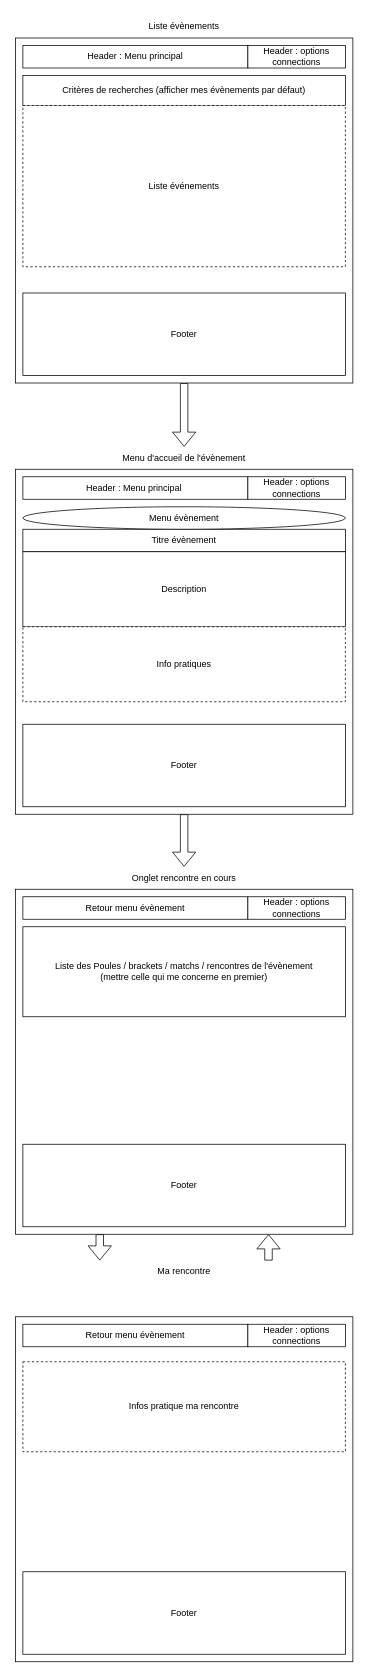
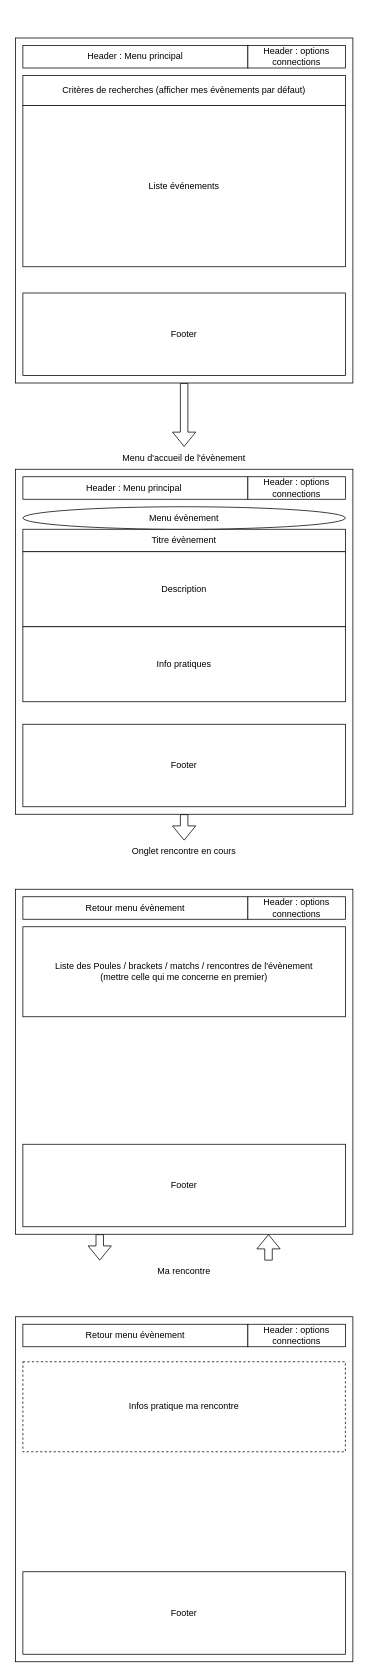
node "Liste évènements": removed
node "Liste événements": style dashed -> solid
node "Info pratiques": style dashed -> solid
node "Onglet rencontre en cours": moved (184, 878) -> (184, 852)
